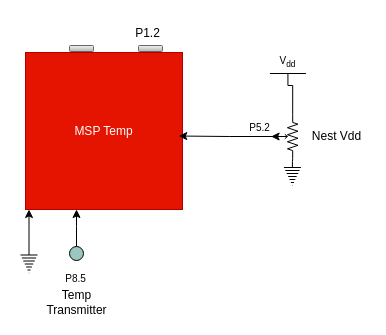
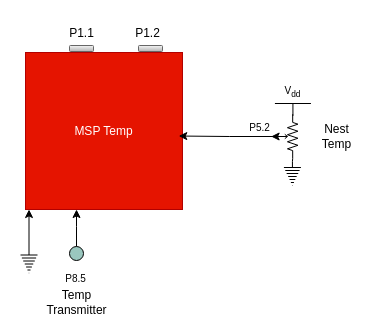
node "P1.1": added
node "Vdd": moved (288, 80) -> (293, 110)
node "Nest Vdd": label "Nest Vdd" -> "Nest Temp"
